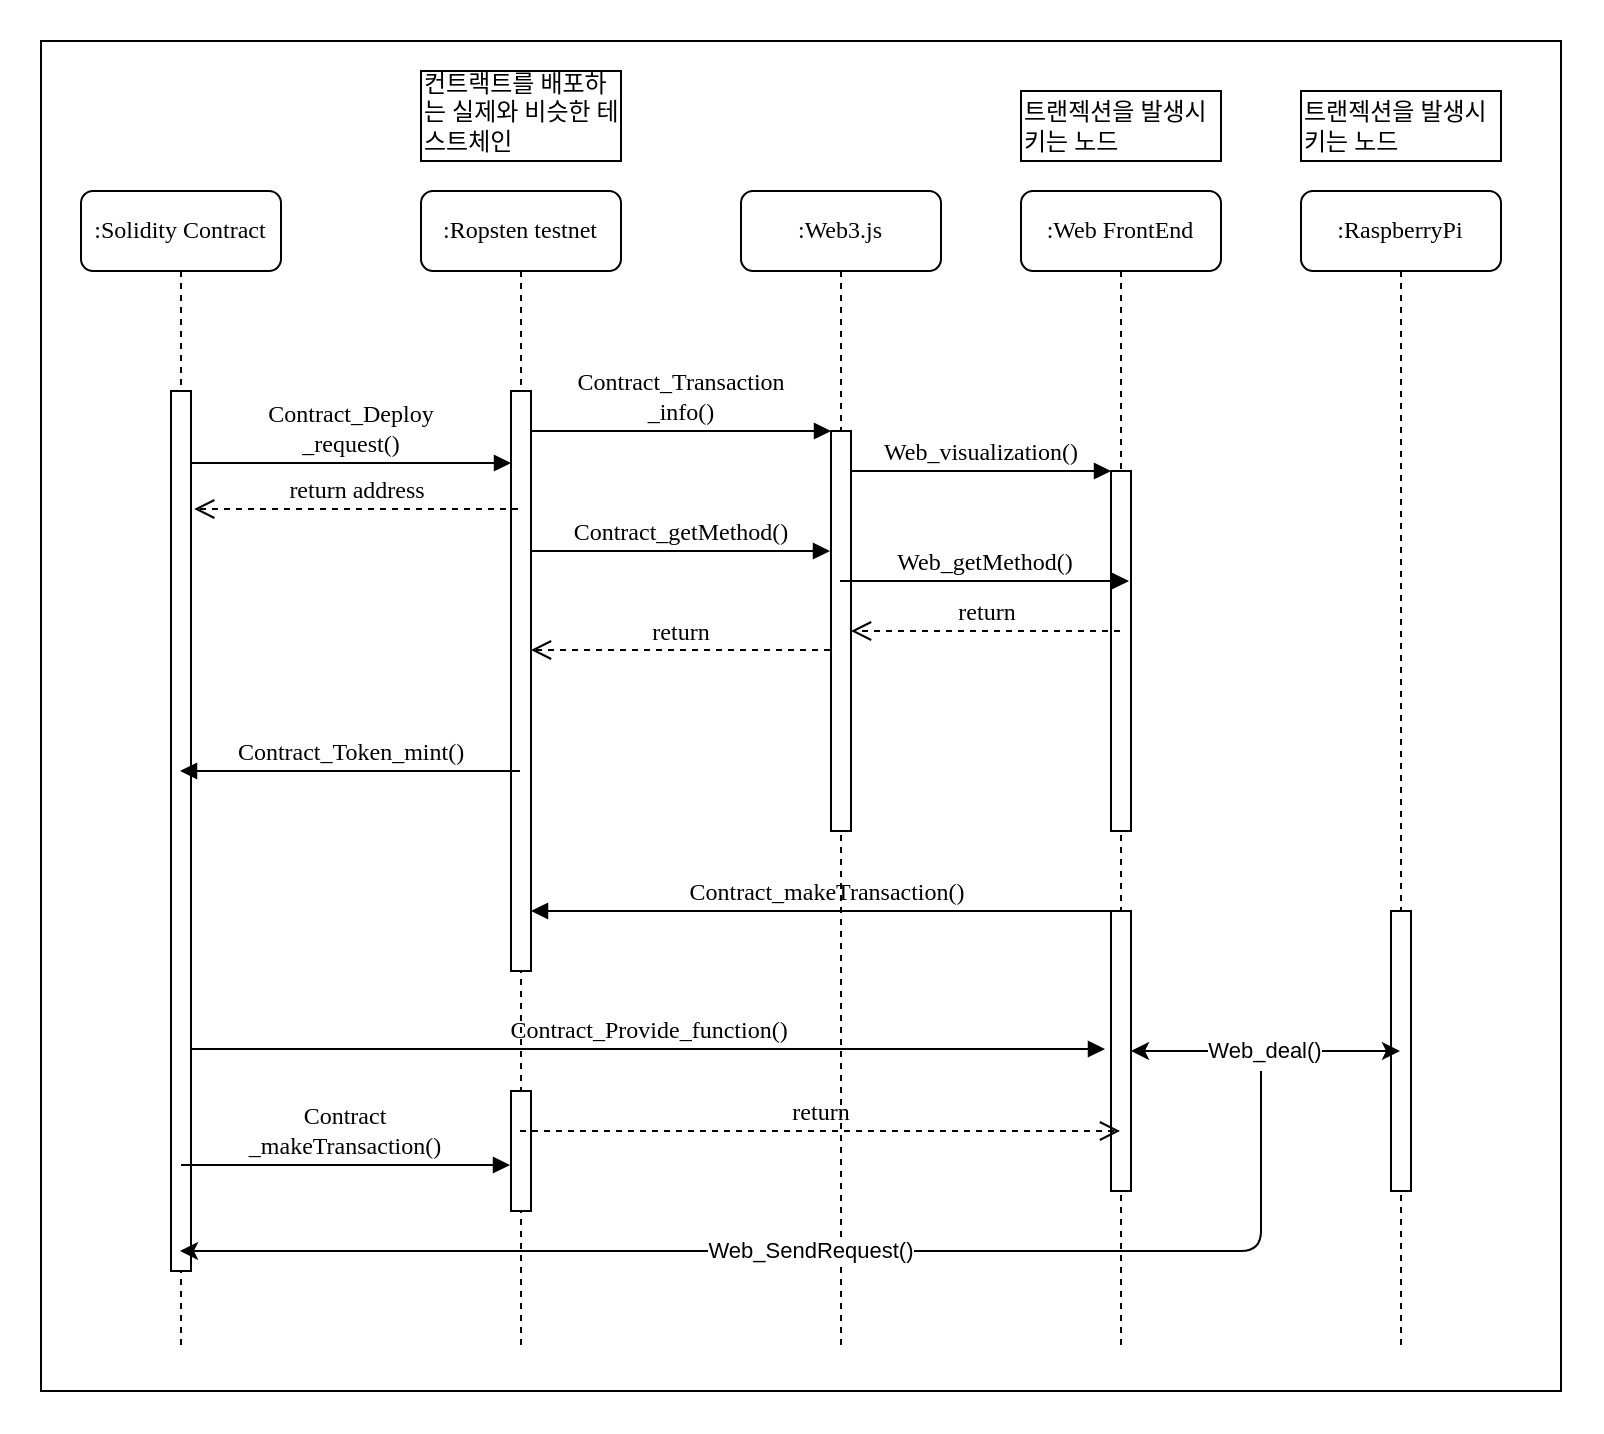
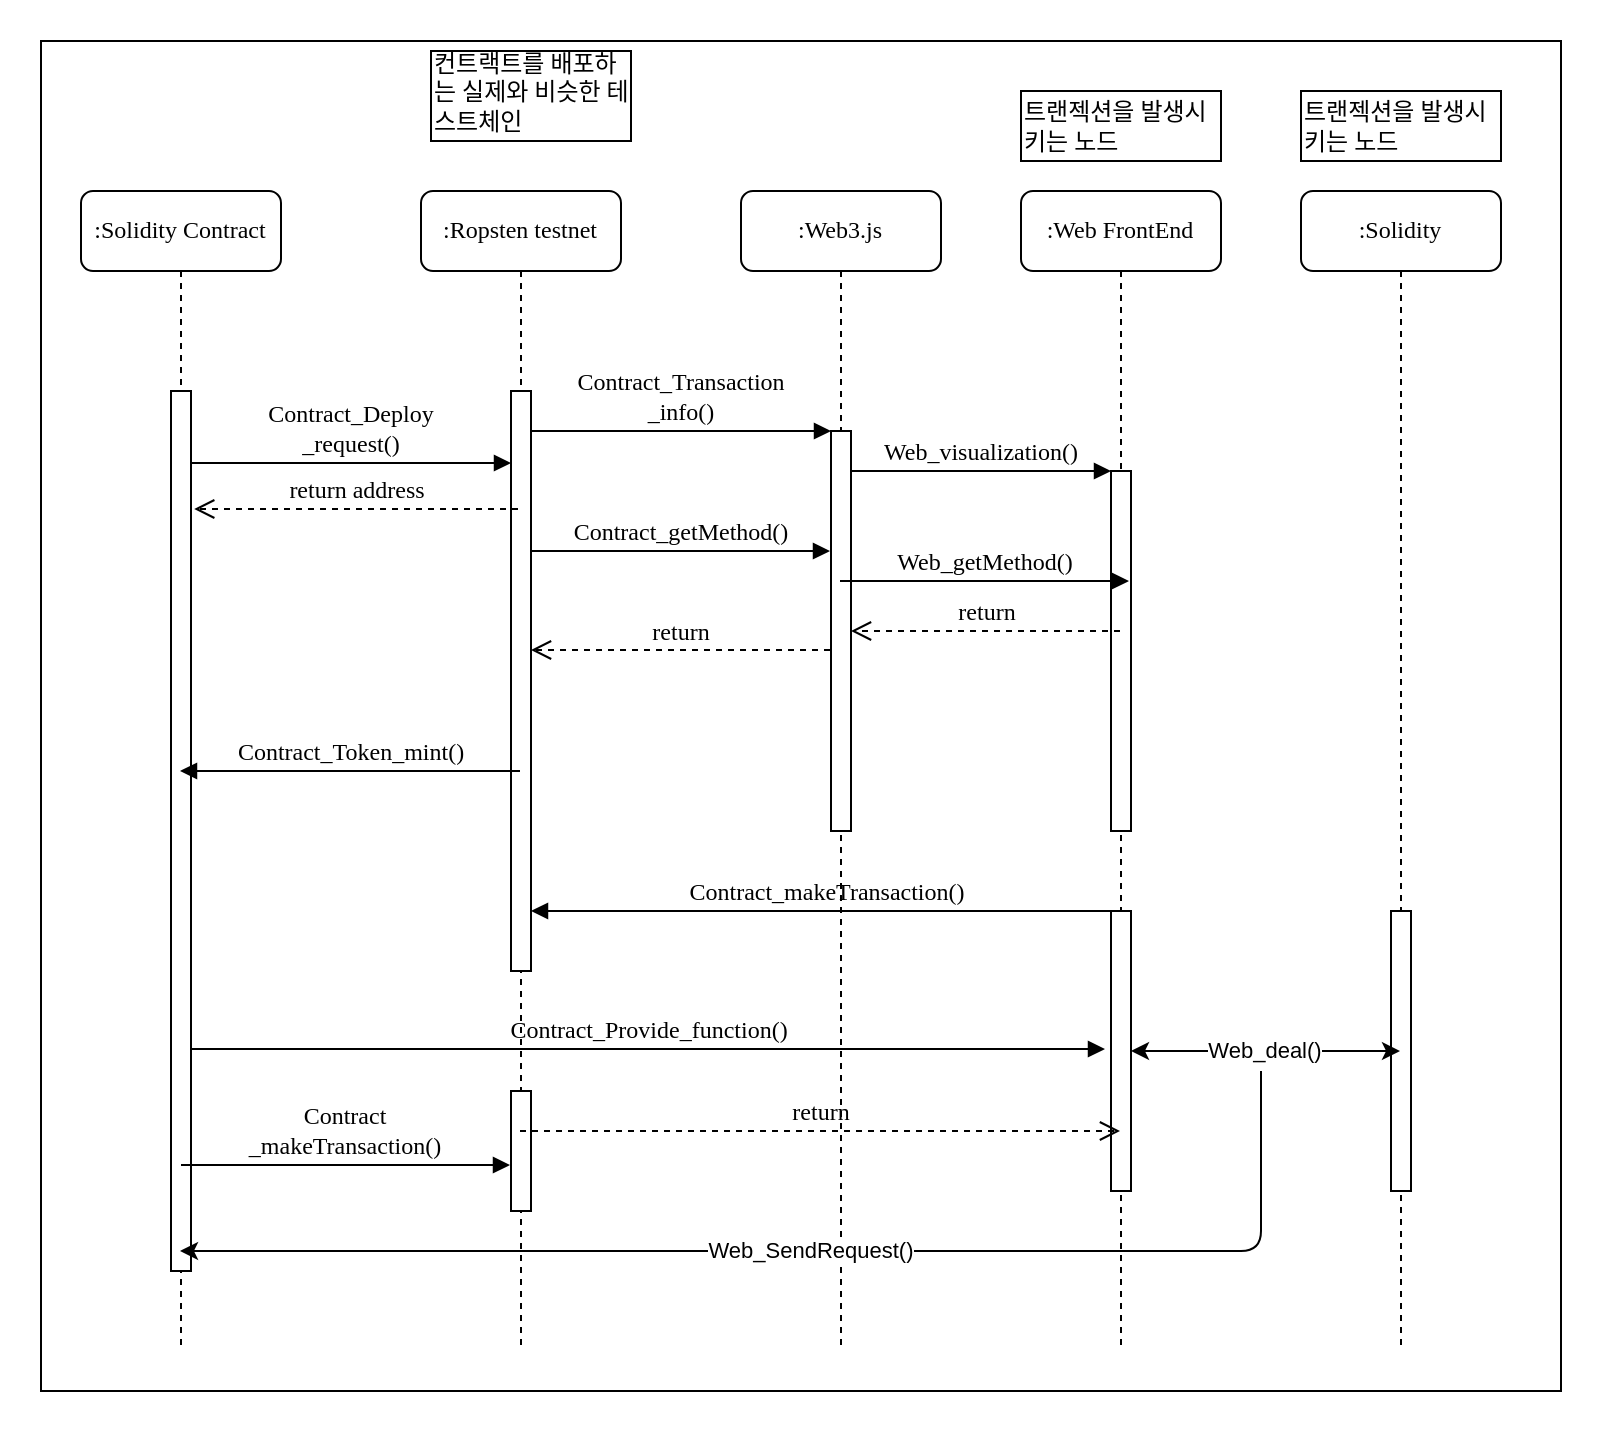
node "컨트랙트를 배포하는 실제와 비슷한 테스트체인": moved (521, 116) -> (531, 96)
node ":RaspberryPi": label ":RaspberryPi" -> ":Solidity"
